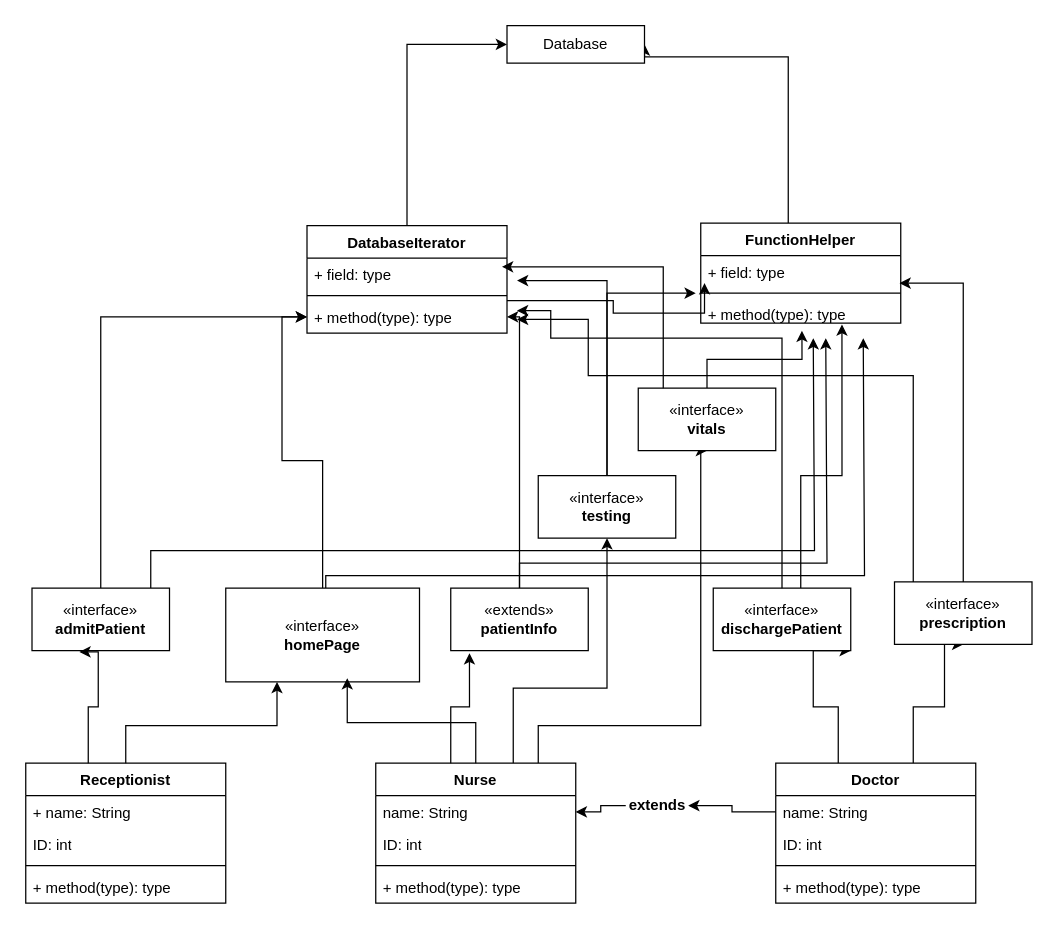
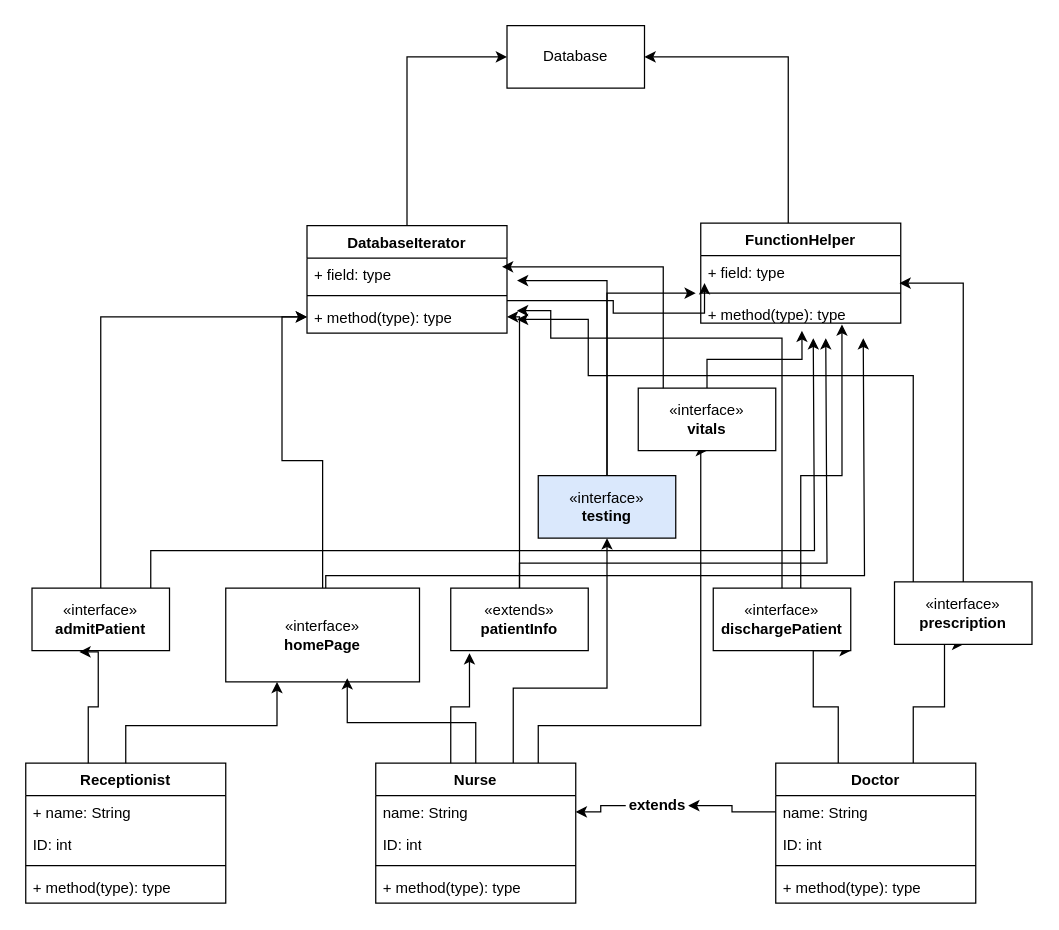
node "Database": size 138x38 -> 138x63
node "«interface» testing": fillcolor #ffffff -> #dae8fc
